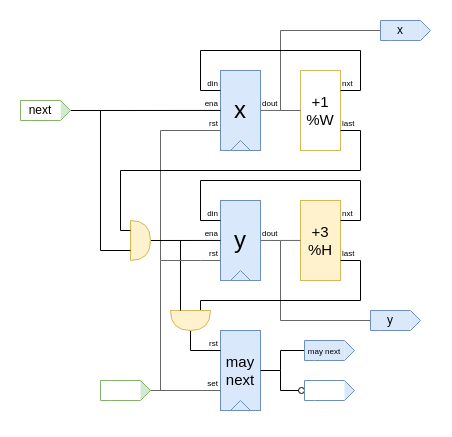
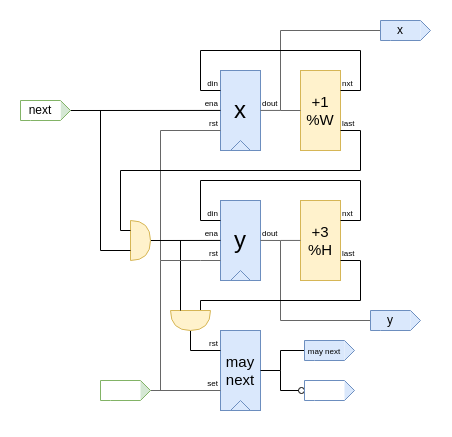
node "+1%W": fillcolor #ffffff -> #fff2cc
